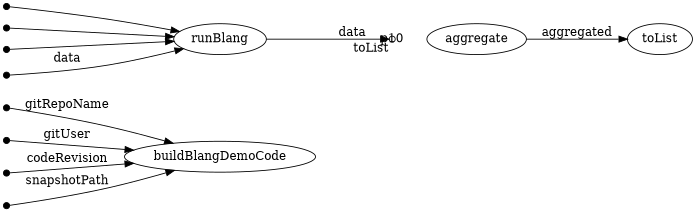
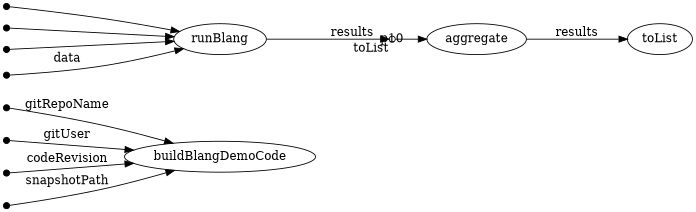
edge "runBlang" -> "p10 toList": label "data" -> "results"
edge "aggregate" -> "toList": label "aggregated" -> "results"
edge "p10 toList" -> "aggregate": added
